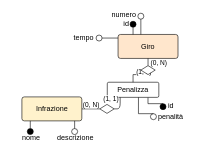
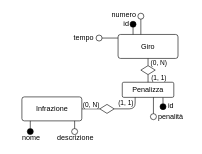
node "Giro": fillcolor #ffe6cc -> #ffffff
node "Penalizza": moved (133, 90) -> (148, 90)
node "Infrazione": fillcolor #fff2cc -> #ffffff
